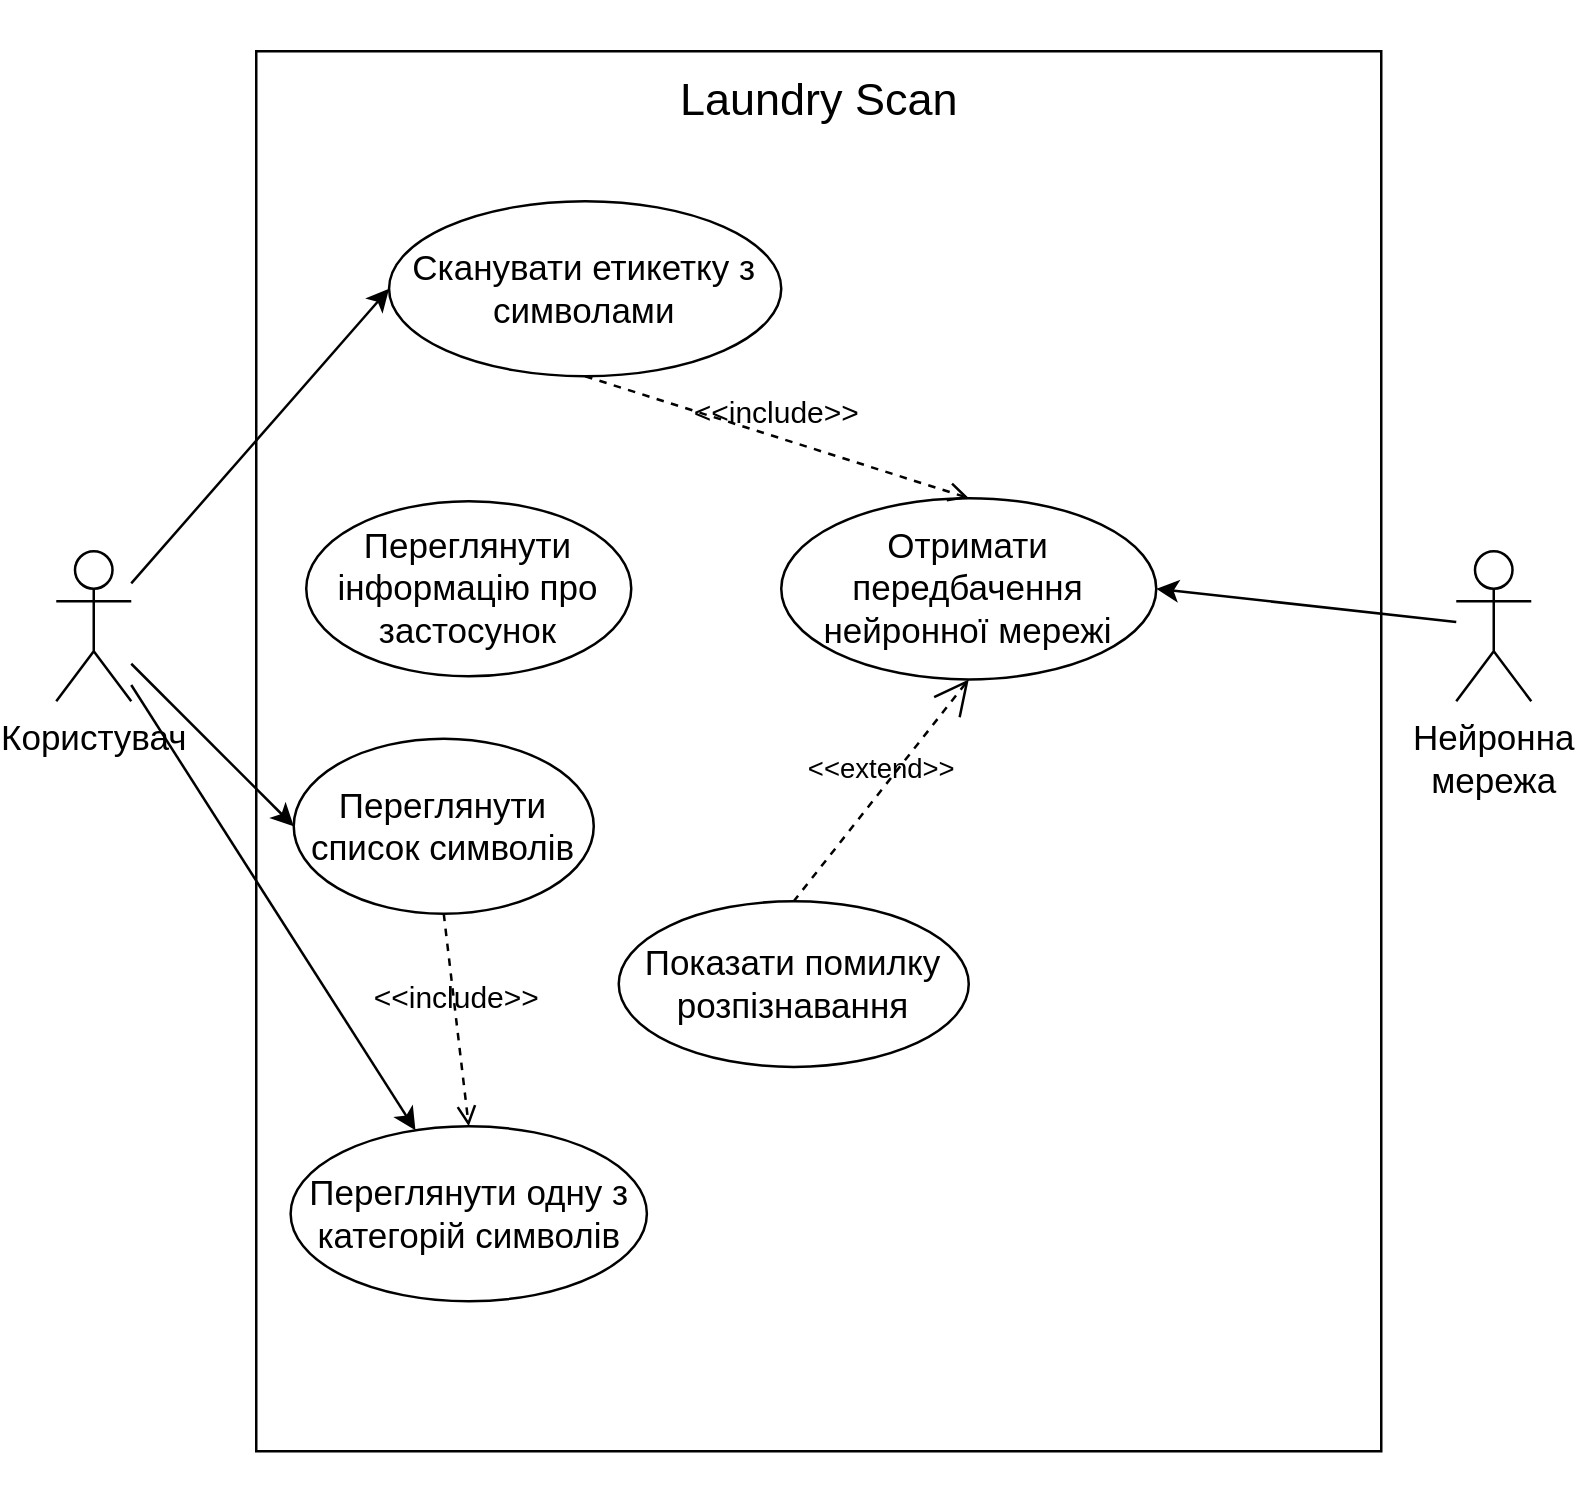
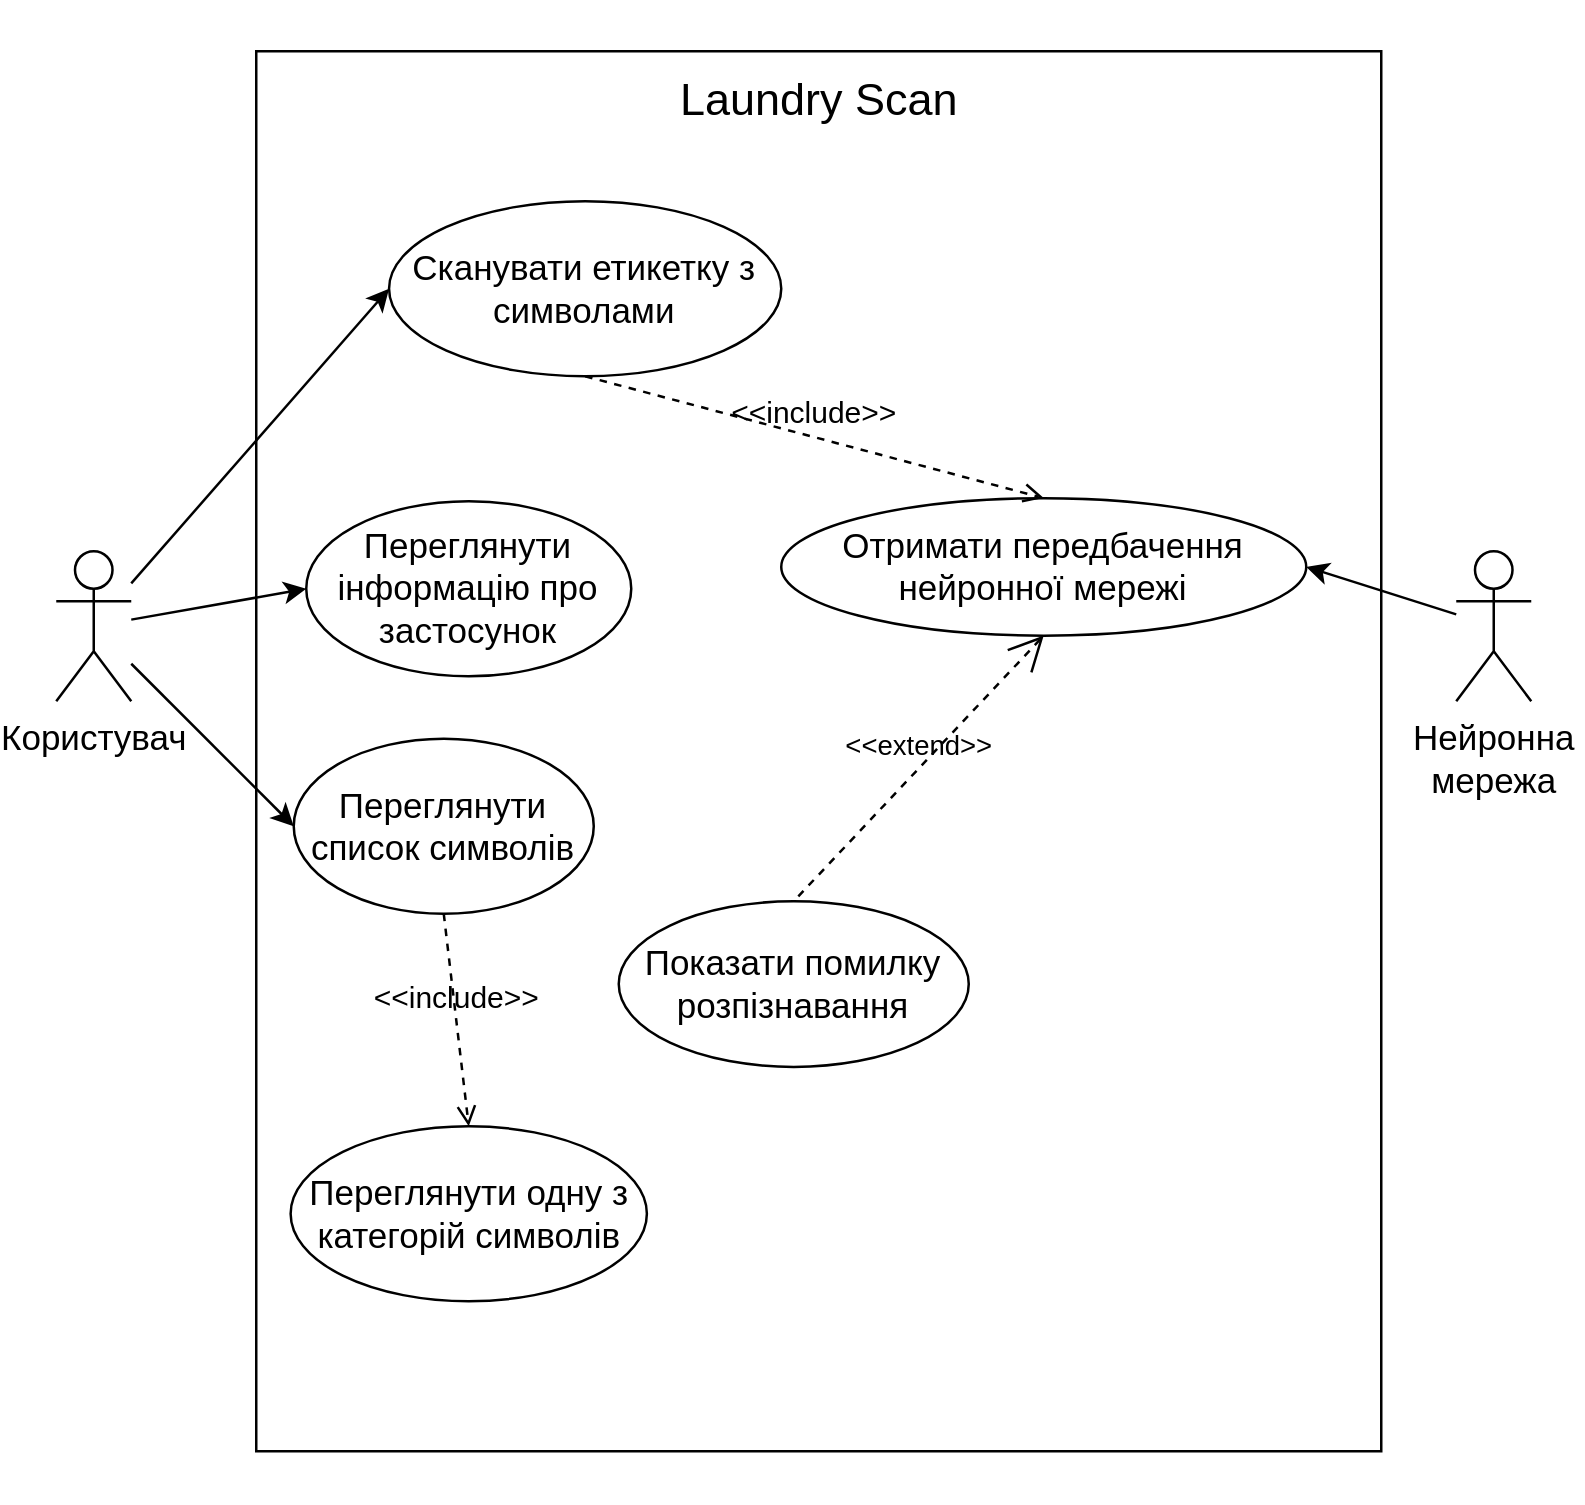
node "Отримати передбачення нейронної мережі": size 375x181 -> 525x138
edge "Користувач" -> "Переглянути одну з категорій символів": now "Користувач" -> "Переглянути інформацію про застосунок"
